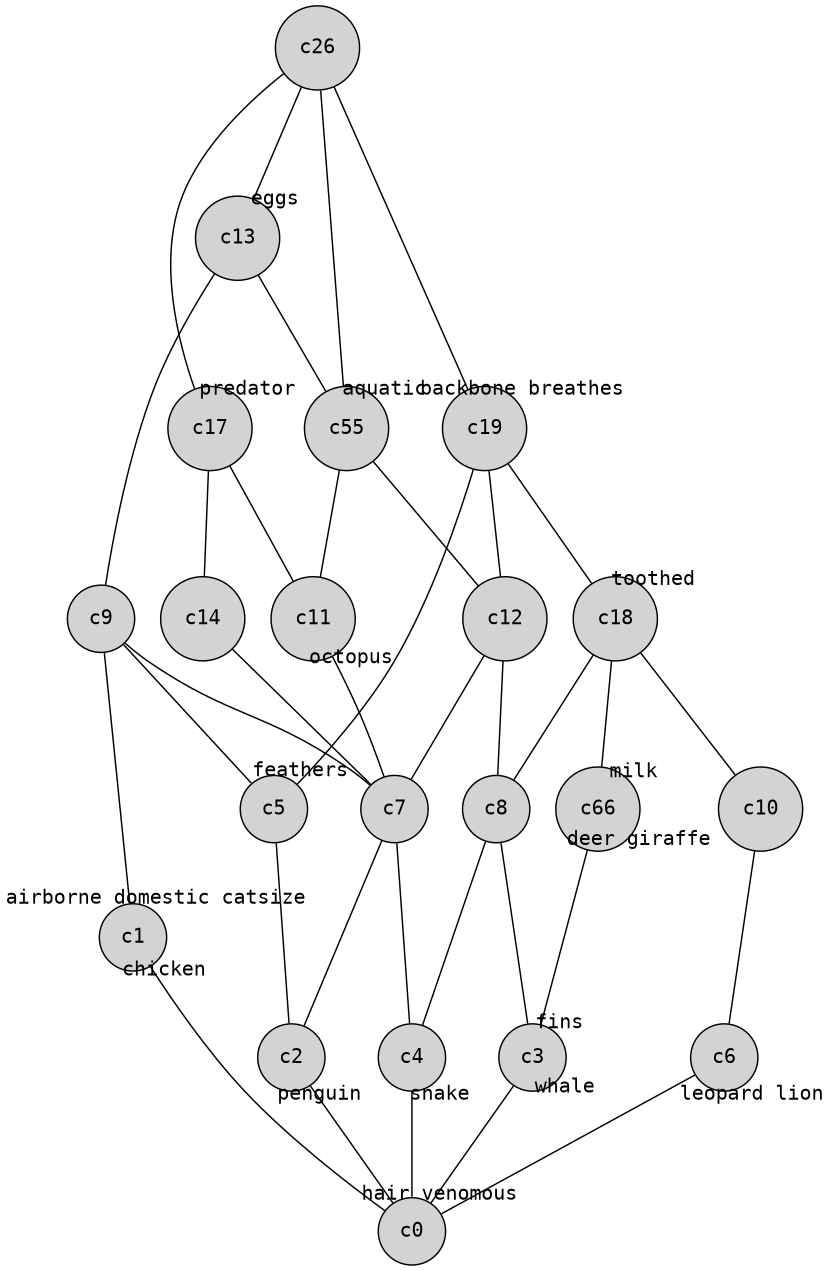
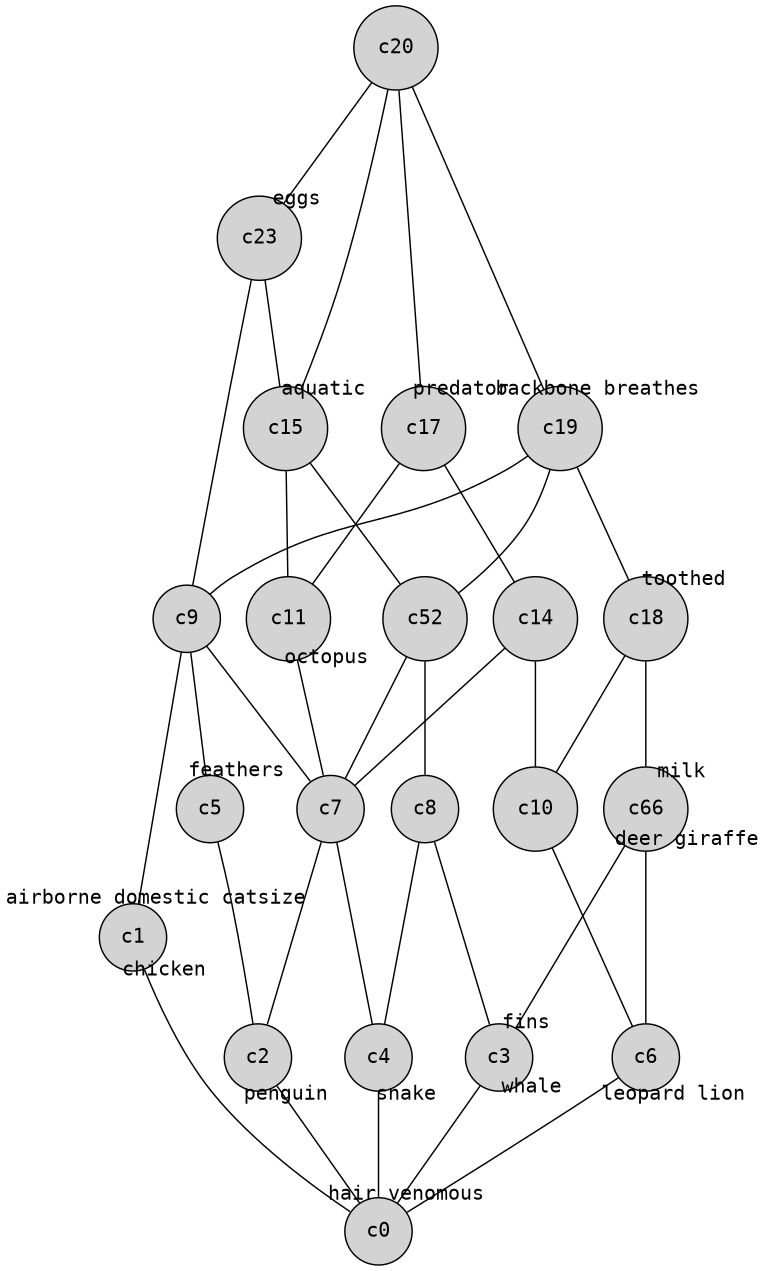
node "c26": label "c26" -> "c20"
node "c13": label "c13" -> "c23"
node "c55": label "c55" -> "c15"
node "c12": label "c12" -> "c52"
edge "c19" -- "c5": now "c19" -- "c9"
edge "c14" -- "c10": added
edge "c18" -- "c8": removed
edge "c66" -- "c6": added
